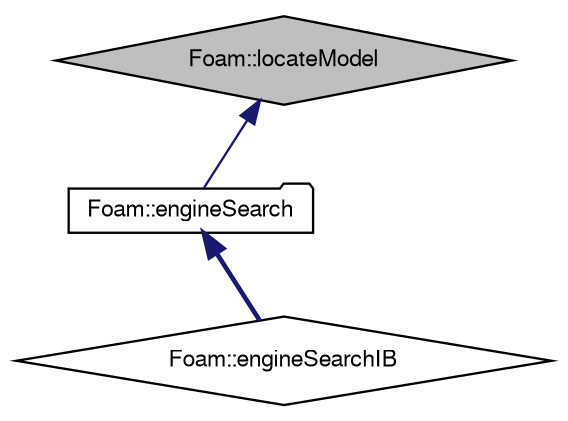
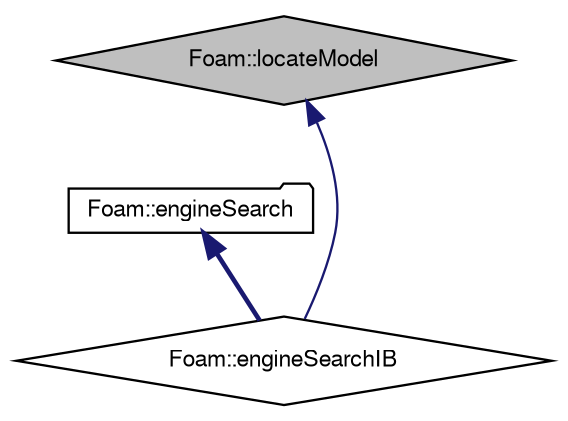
edge "Foam::engineSearch" -> "Foam::locateModel": now "Foam::engineSearchIB" -> "Foam::locateModel"
